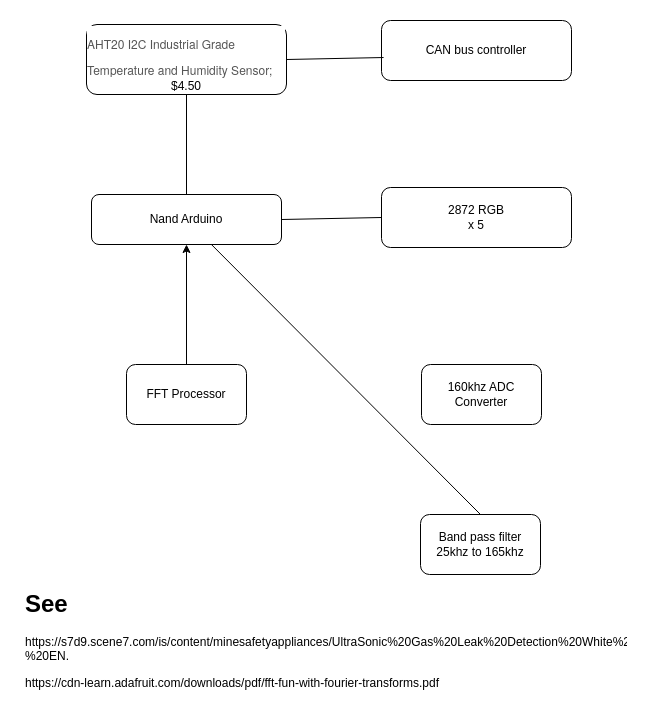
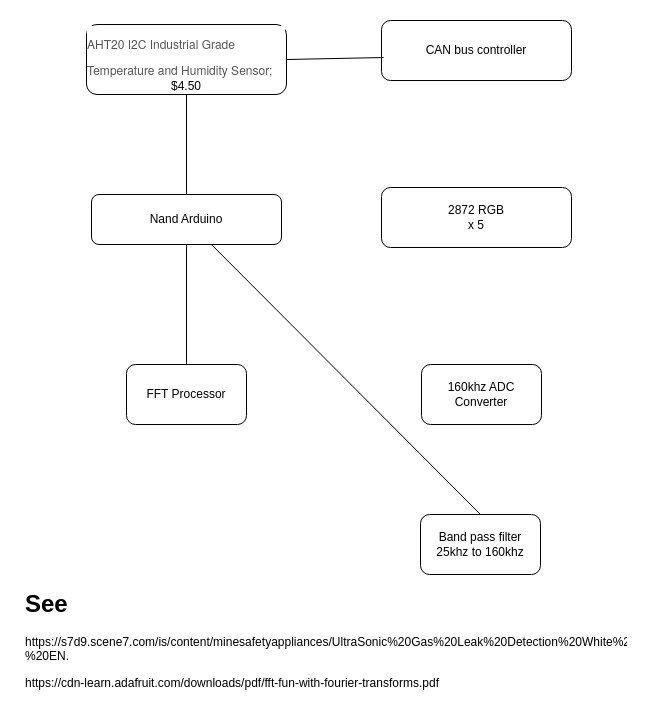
edge "2872 RGB x 5" -- "Nand Arduino": removed
edge "FFT Processor" -> "Nand Arduino": arrowhead classic -> none
node "Band pass filter 25khz to 165khz": label "Band pass filter 25khz to 165khz" -> "Band pass filter 25khz to 160khz"
